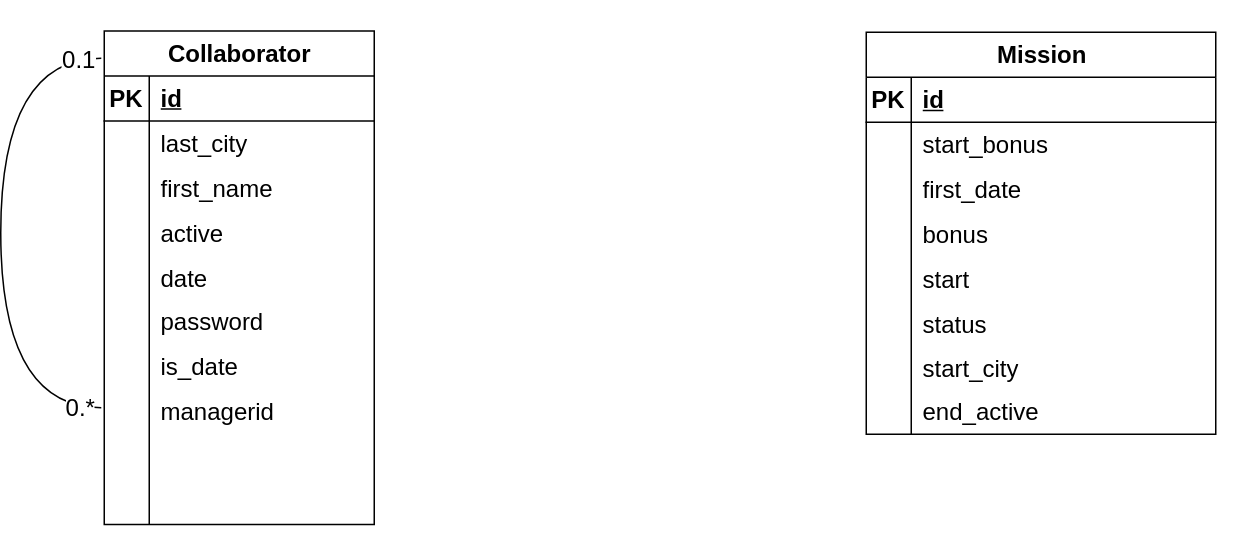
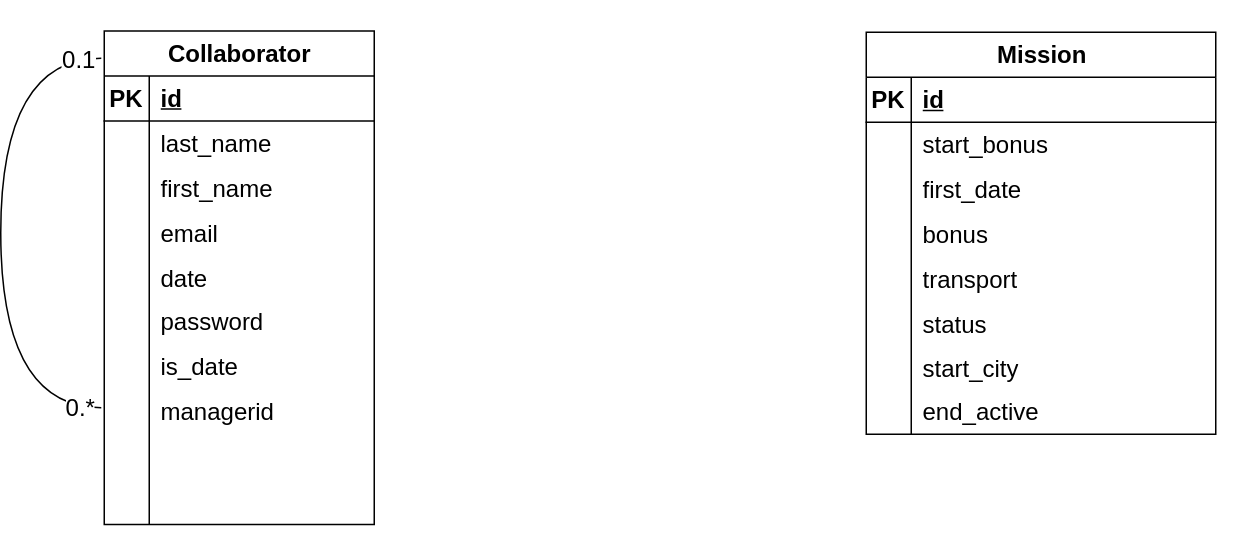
node "last_city": label "last_city" -> "last_name"
node "active": label "active" -> "email"
node "start": label "start" -> "transport"
